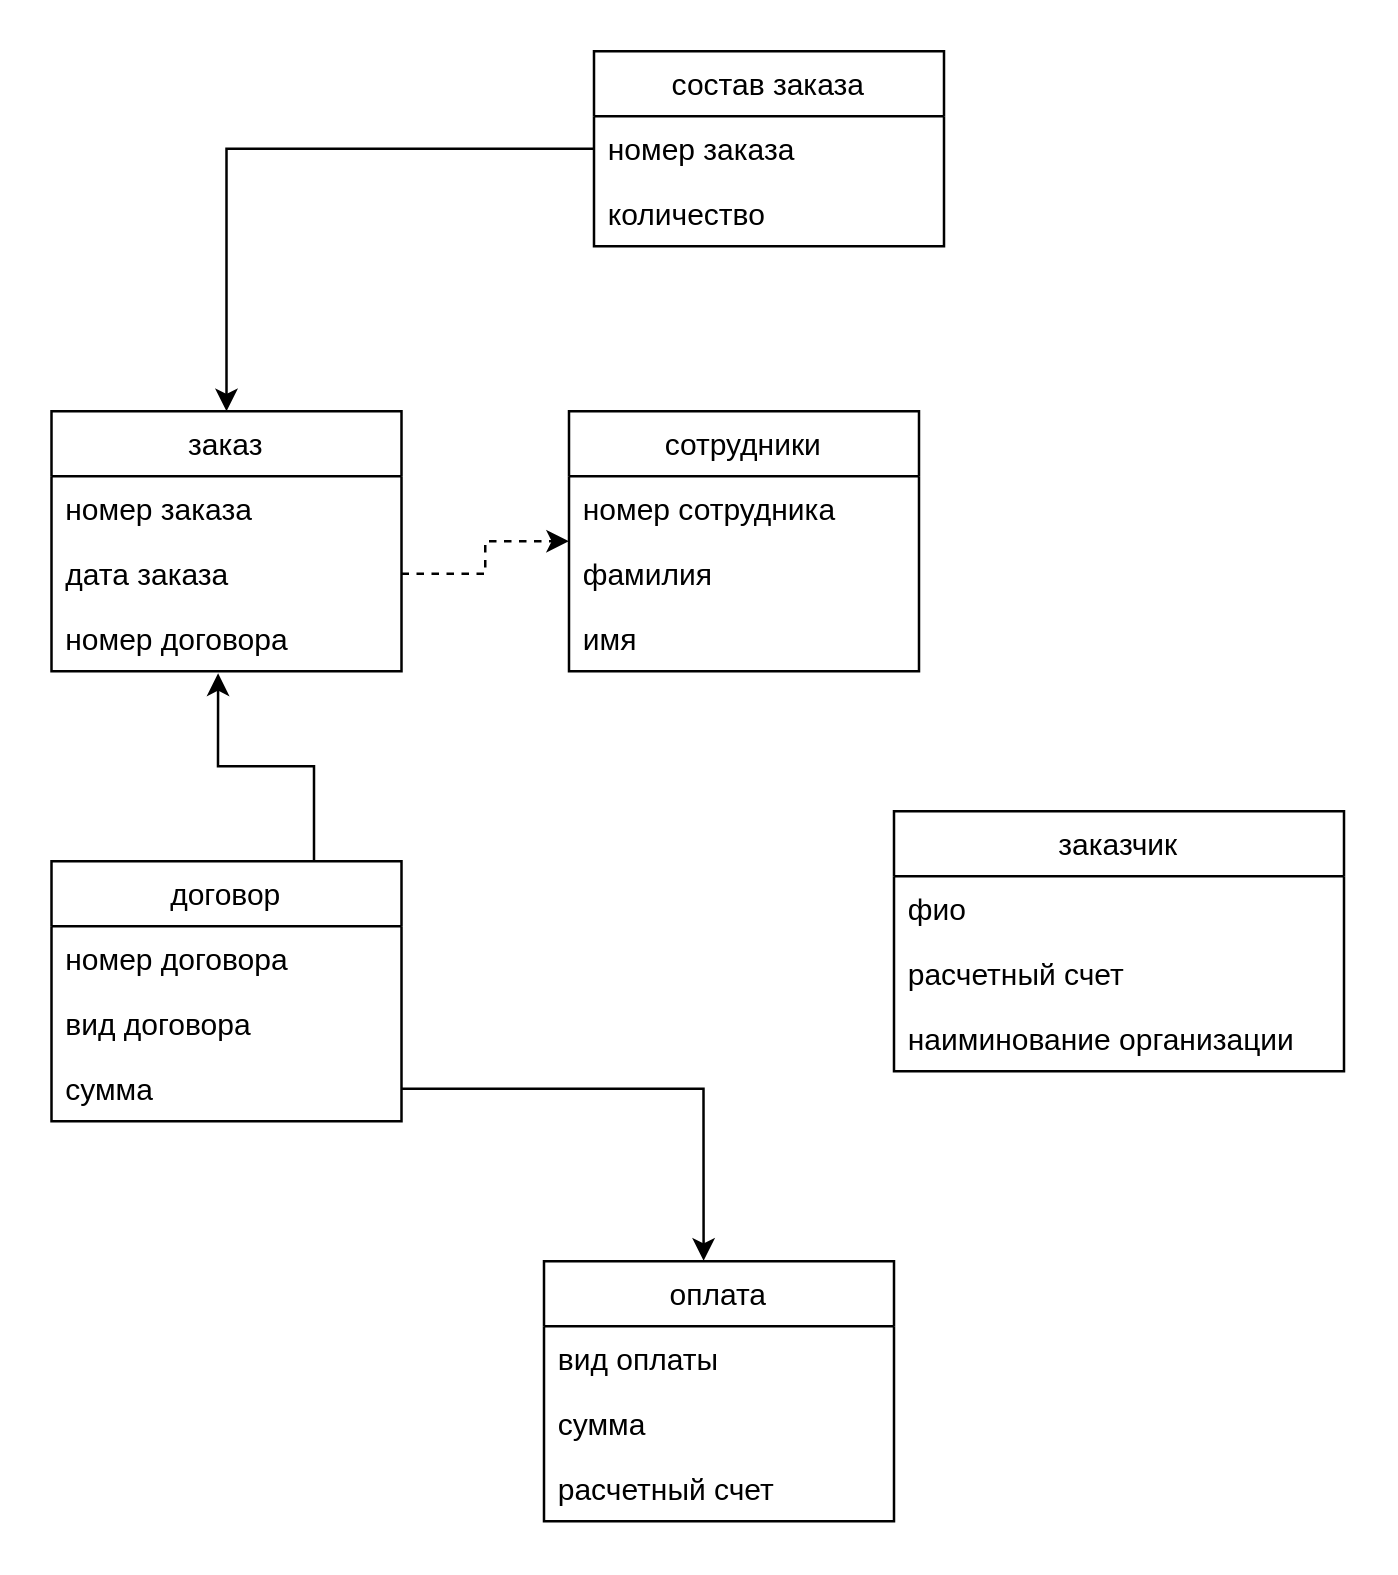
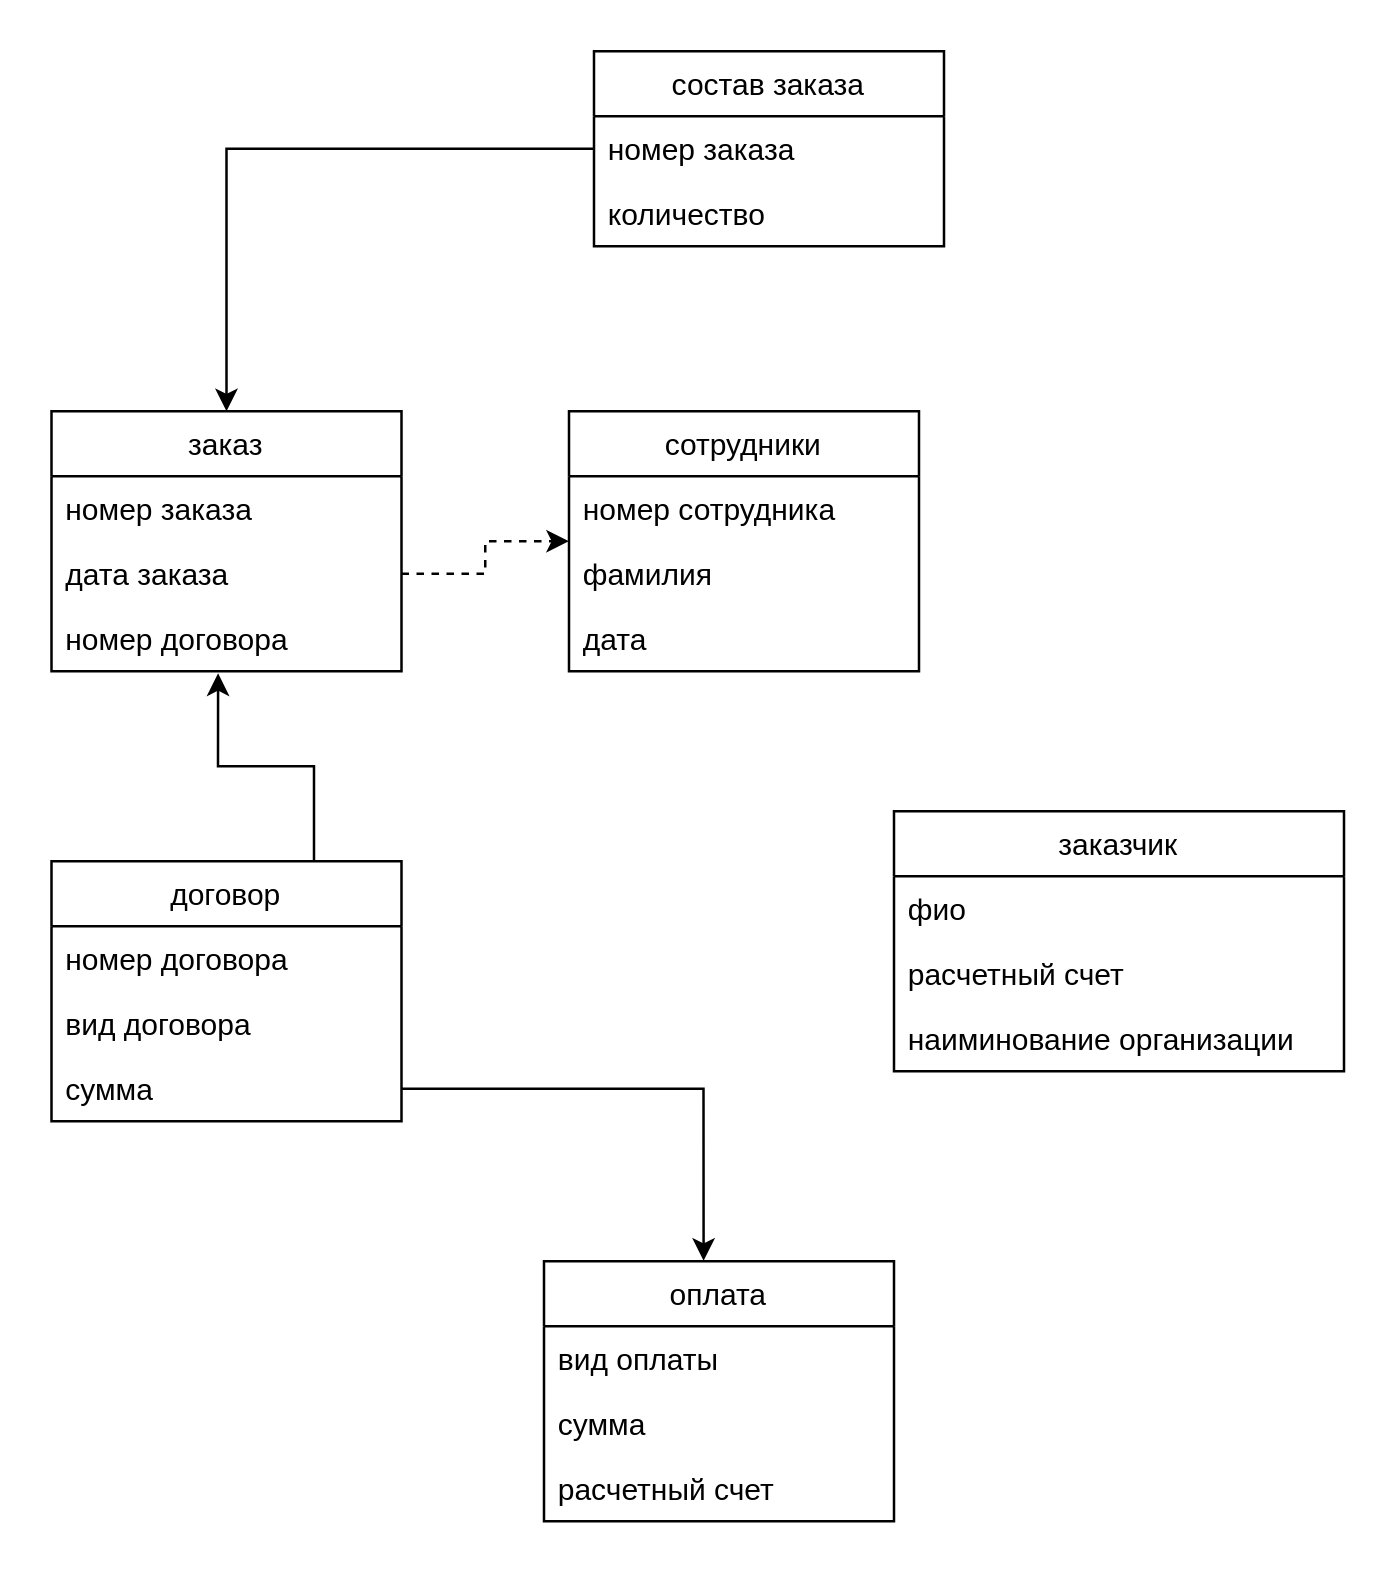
node "имя": label "имя" -> "дата"
